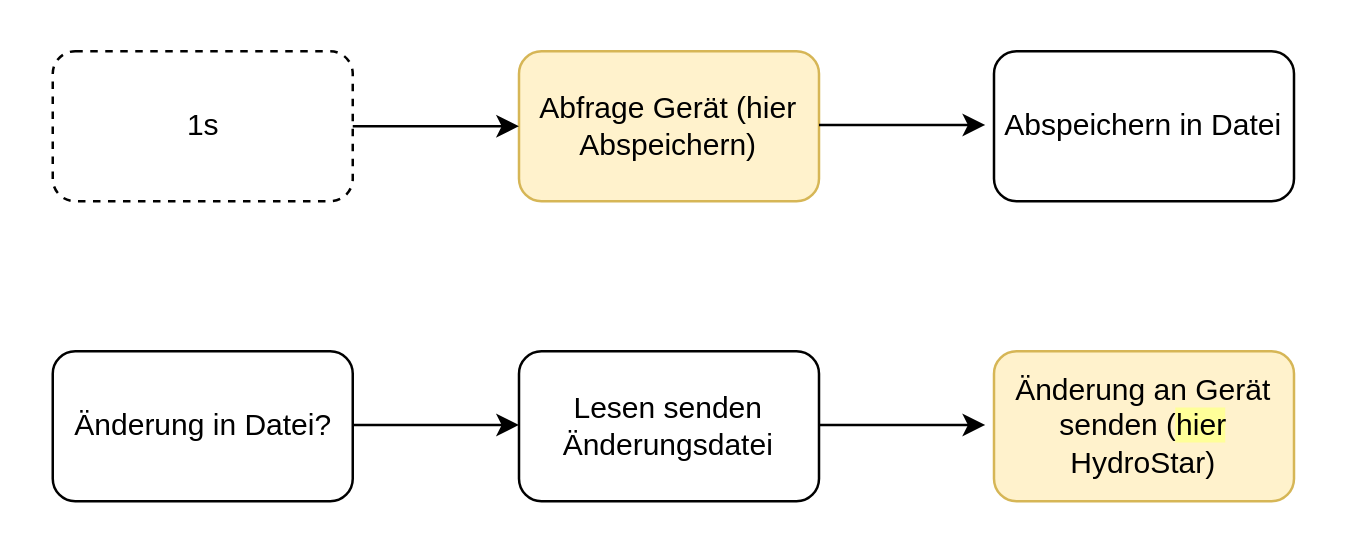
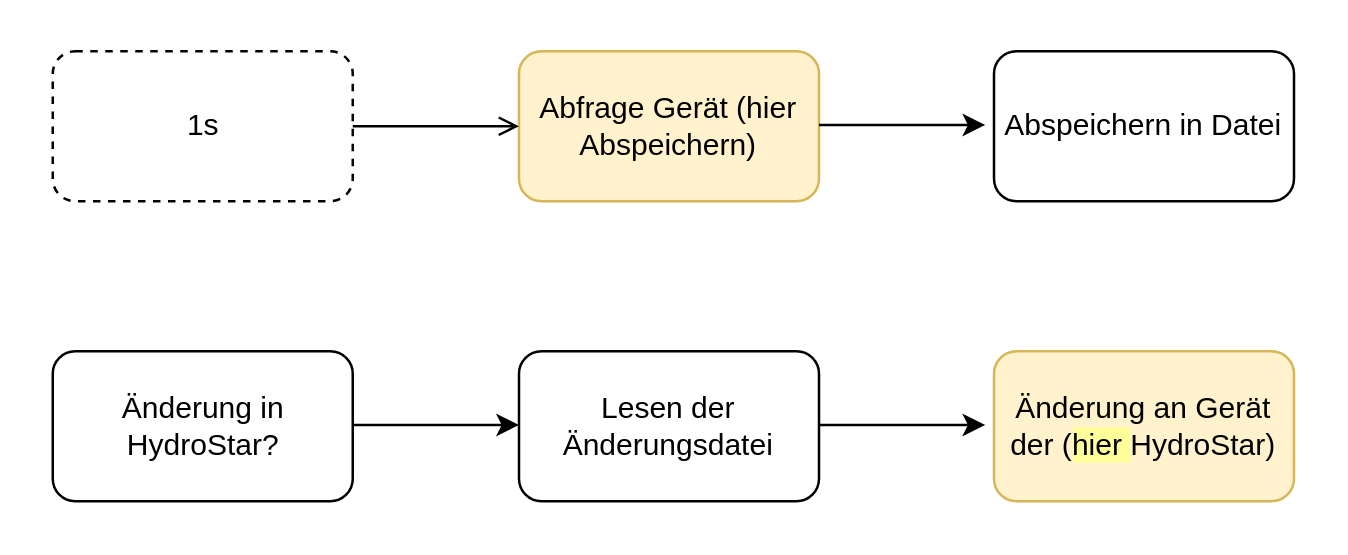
edge "1s" -> "Abfrage Gerät (hier Abspeichern)": arrowhead classic -> open
node "Änderung in Datei?": label "Änderung in Datei?" -> "Änderung in HydroStar?"
node "Lesen senden Änderungsdatei": label "Lesen senden Änderungsdatei" -> "Lesen der Änderungsdatei"
node "Änderung an Gerät senden (hier HydroStar)": label "Änderung an Gerät senden (hier HydroStar)" -> "Änderung an Gerät der (hier HydroStar)"
